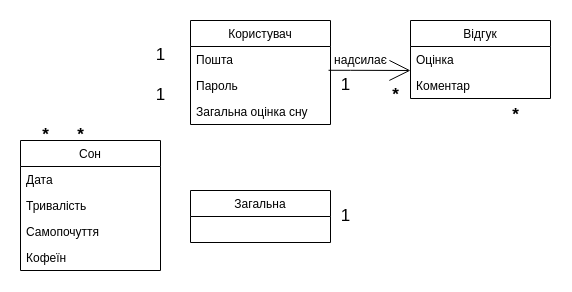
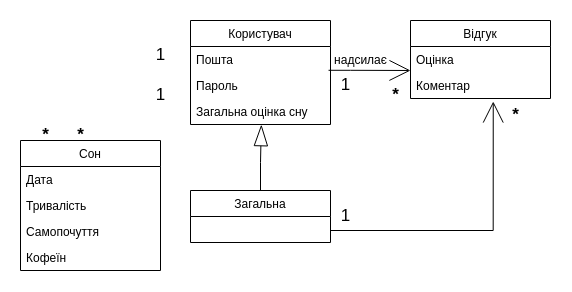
edge "Загальна" -> "Загальна оцінка сну": added
edge "Загальна" -> "Коментар": added
